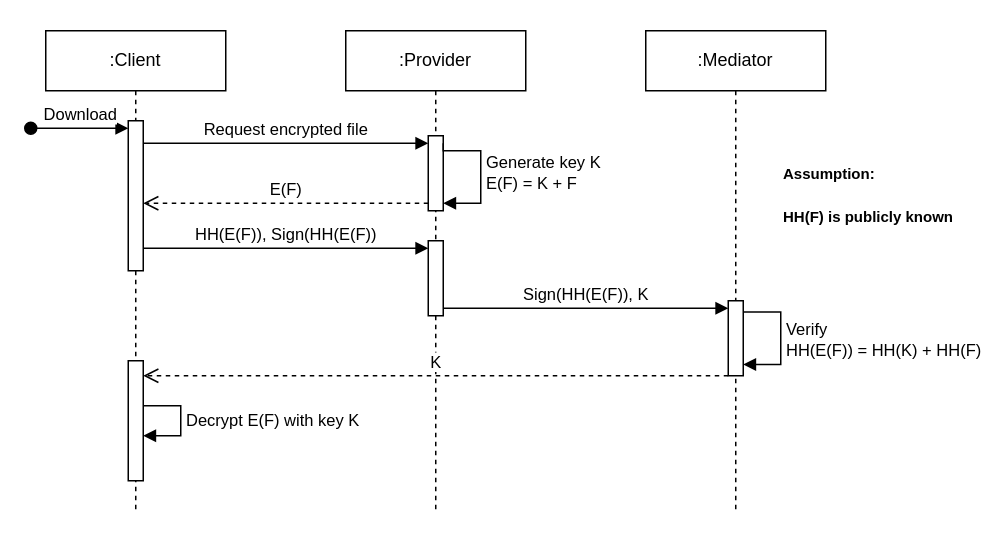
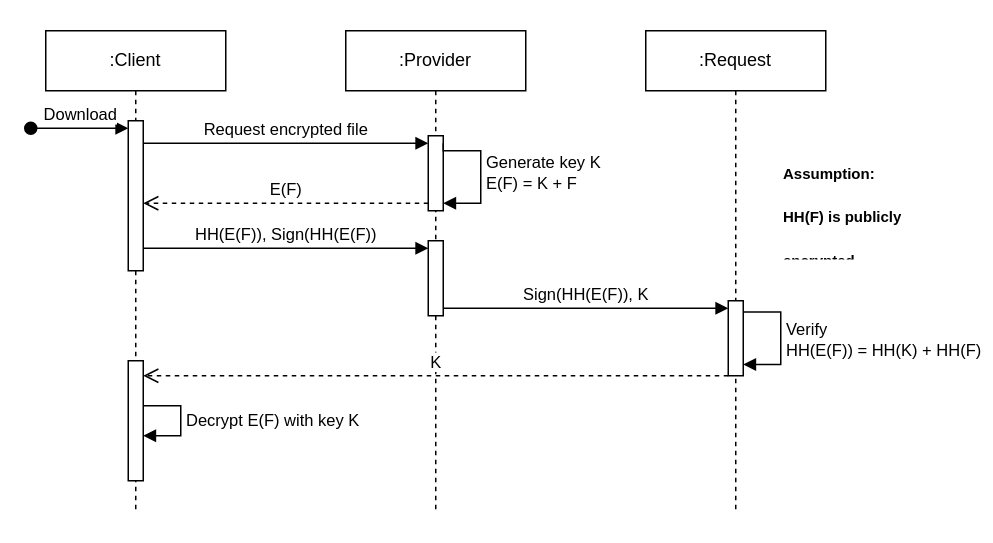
node ":Mediator": label ":Mediator" -> ":Request"
node "Assumption: HH(F) is publicly known": label "Assumption: HH(F) is publicly known" -> "Assumption: HH(F) is publicly encrypted"
